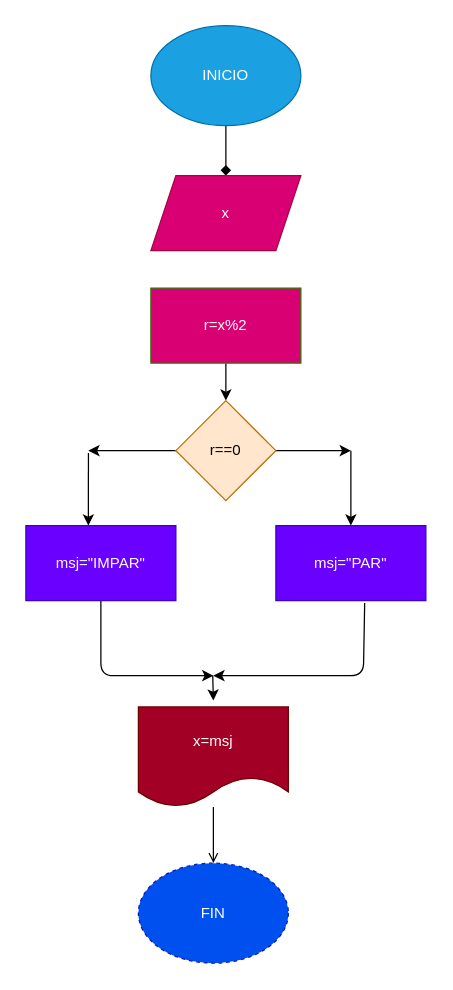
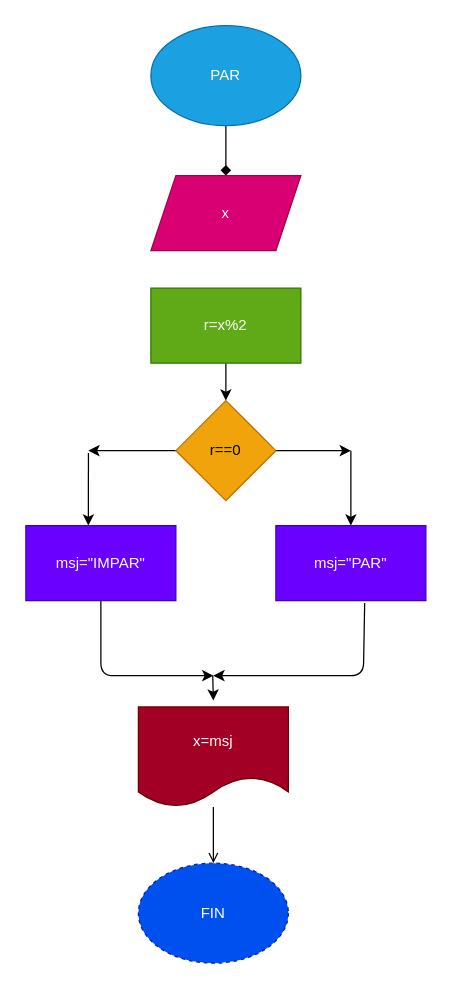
node "INICIO": label "INICIO" -> "PAR"
node "r=x%2": fillcolor #d80073 -> #60a917
node "r==0": fillcolor #ffe6cc -> #f0a30a
